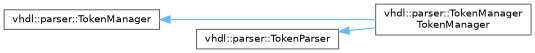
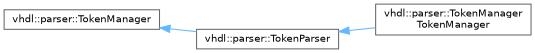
edge "vhdl::parser::TokenManager TokenManager" -> "vhdl::parser::TokenManager": now "vhdl::parser::TokenParser" -> "vhdl::parser::TokenManager"
